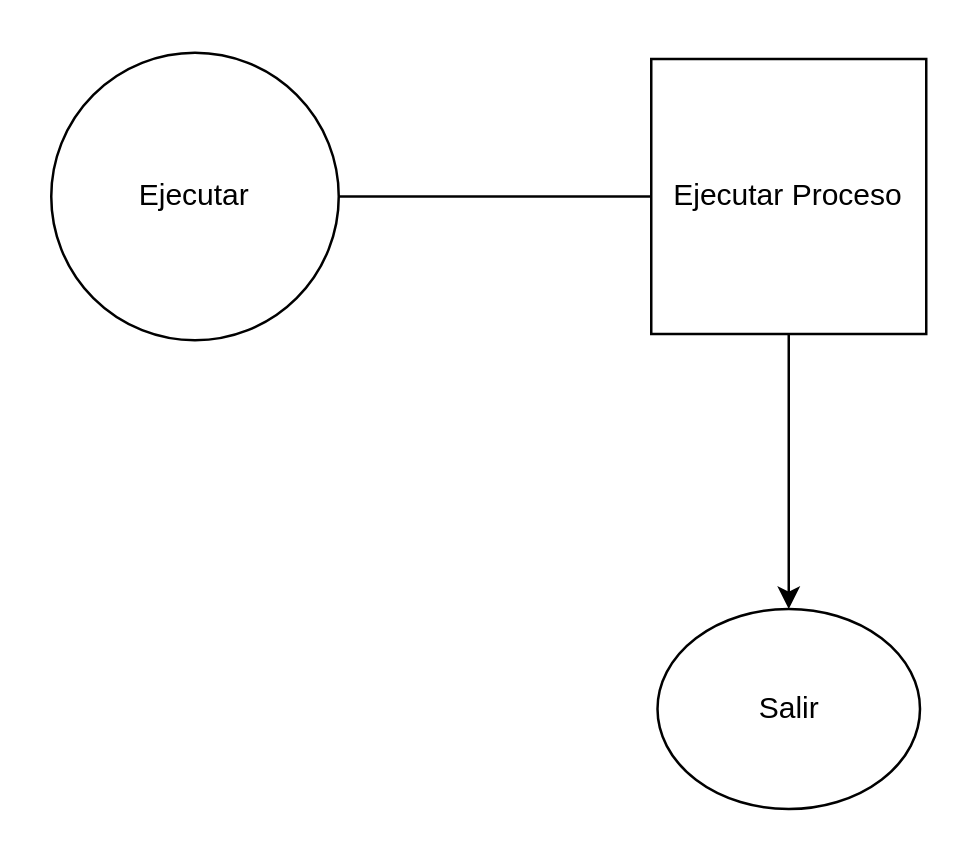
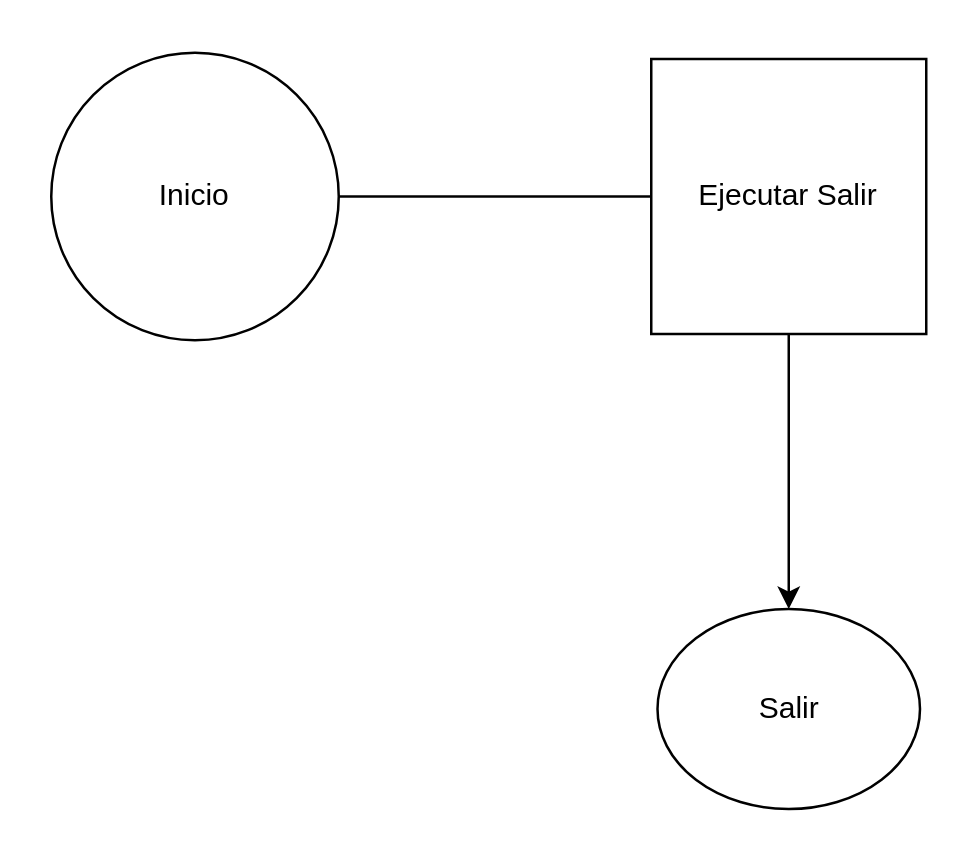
node "Ejecutar": label "Ejecutar" -> "Inicio"
node "Ejecutar Proceso": label "Ejecutar Proceso" -> "Ejecutar Salir"
